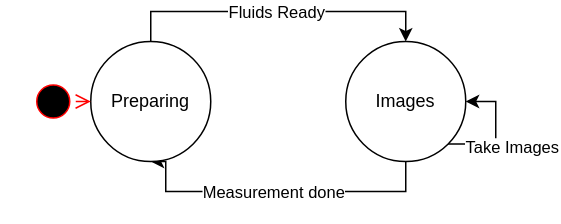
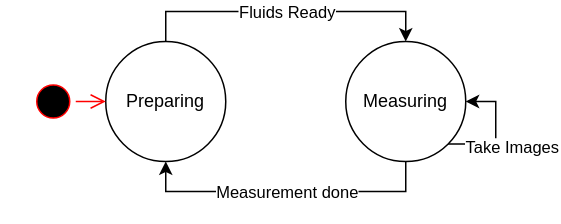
node "Preparing": moved (151, 101) -> (166, 101)
node "Images": label "Images" -> "Measuring"
